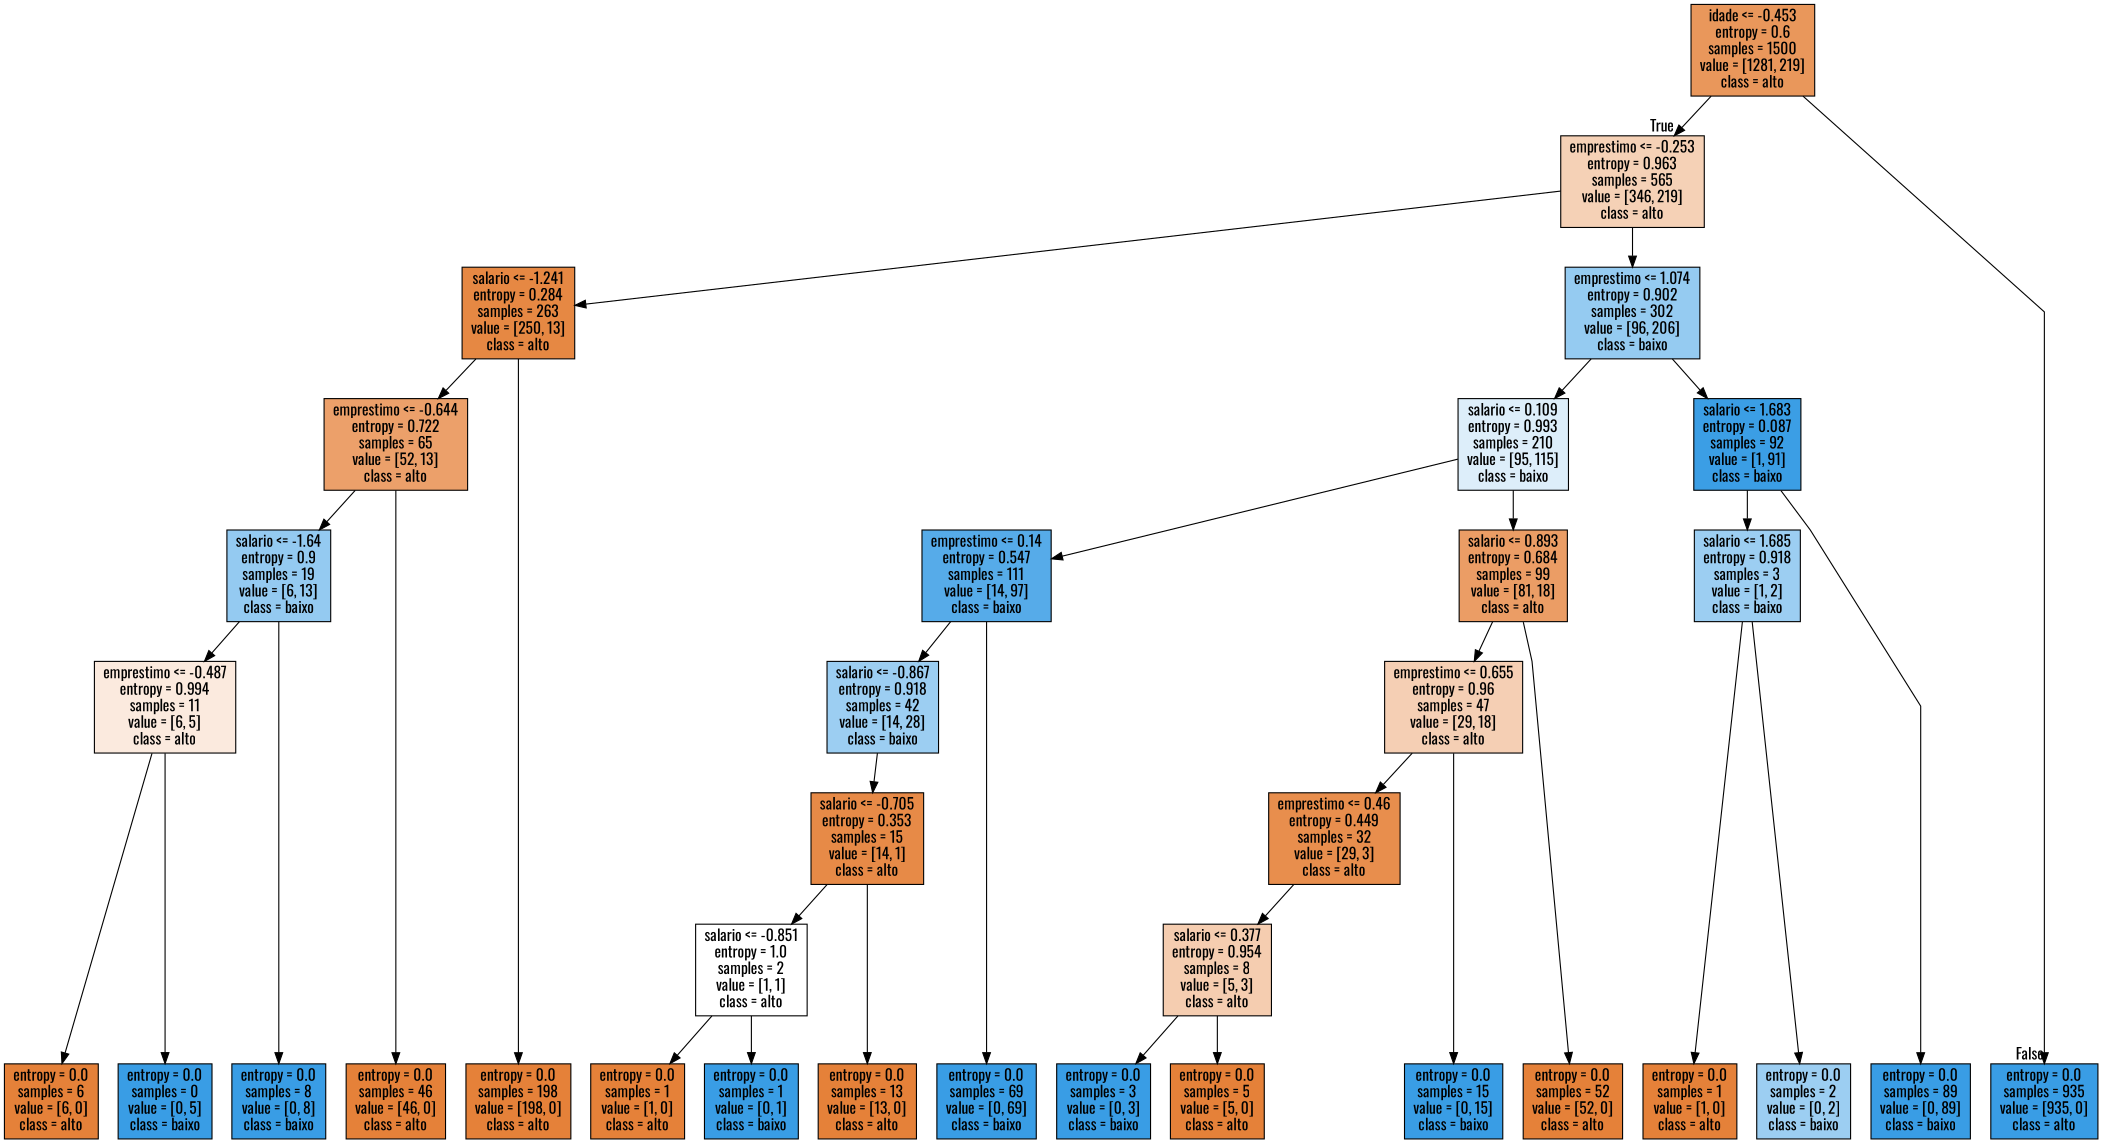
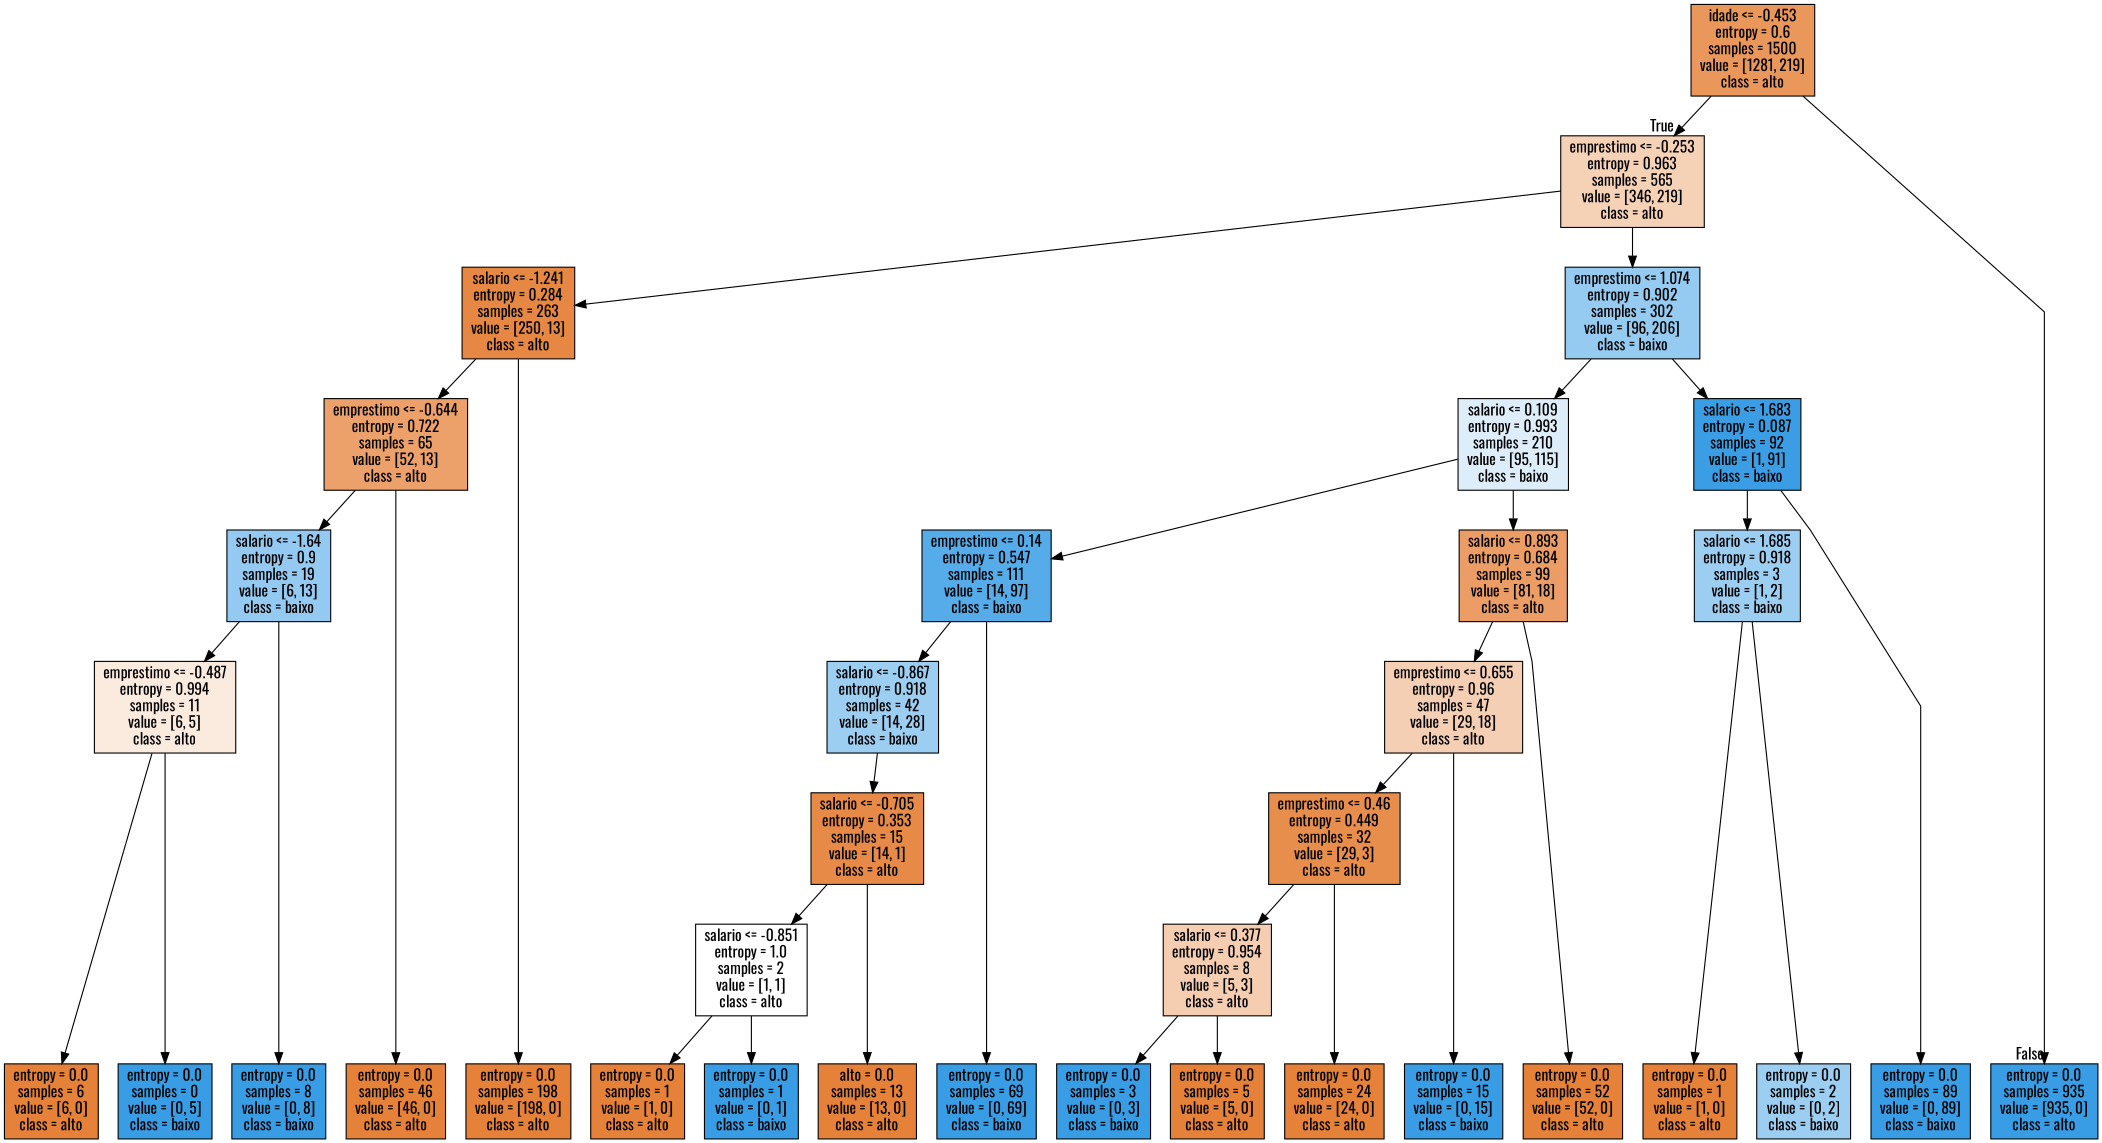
node "entropy = 0.0 samples = 13 value = [13, 0] class = alto": label "entropy = 0.0 samples = 13 value = [13, 0] class = alto" -> "alto = 0.0 samples = 13 value = [13, 0] class = alto"
node "entropy = 0.0 samples = 24 value = [24, 0] class = alto": added
